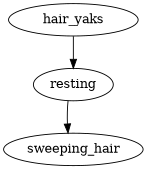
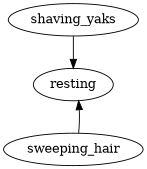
node "hair_yaks": label "hair_yaks" -> "shaving_yaks"
edge "resting" -> "sweeping_hair": reversed
